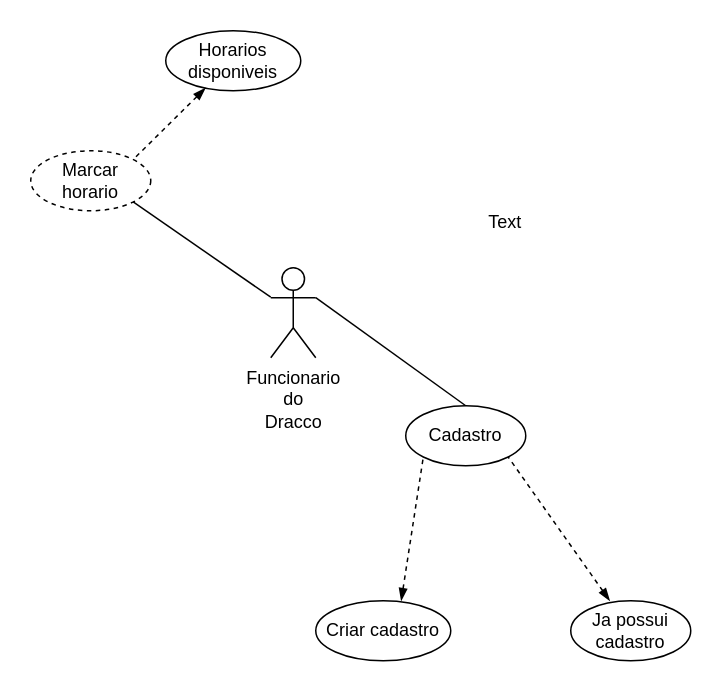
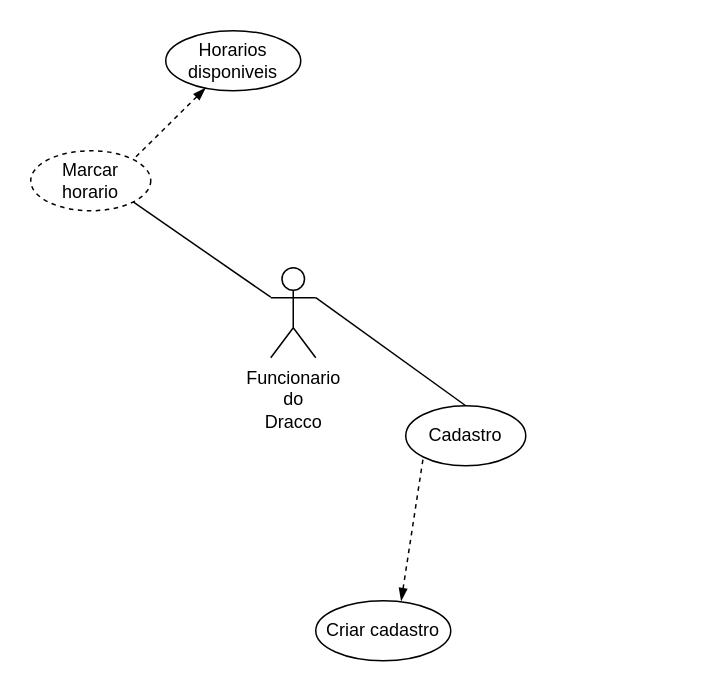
node "Text": removed
edge "Cadastro" -> "Ja possui cadastro": removed
node "Ja possui cadastro": removed
